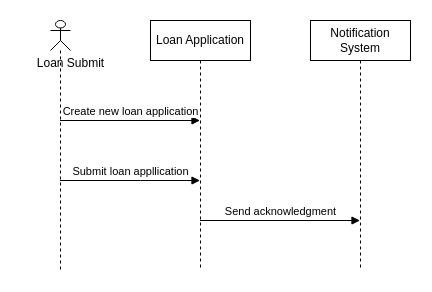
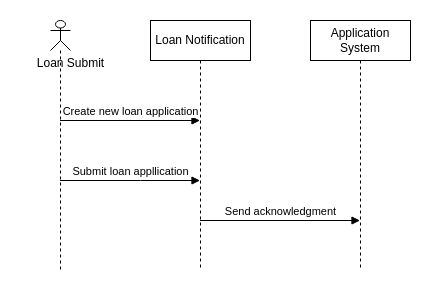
node "Loan Application": label "Loan Application" -> "Loan Notification"
node "Notification System": label "Notification System" -> "Application System"
